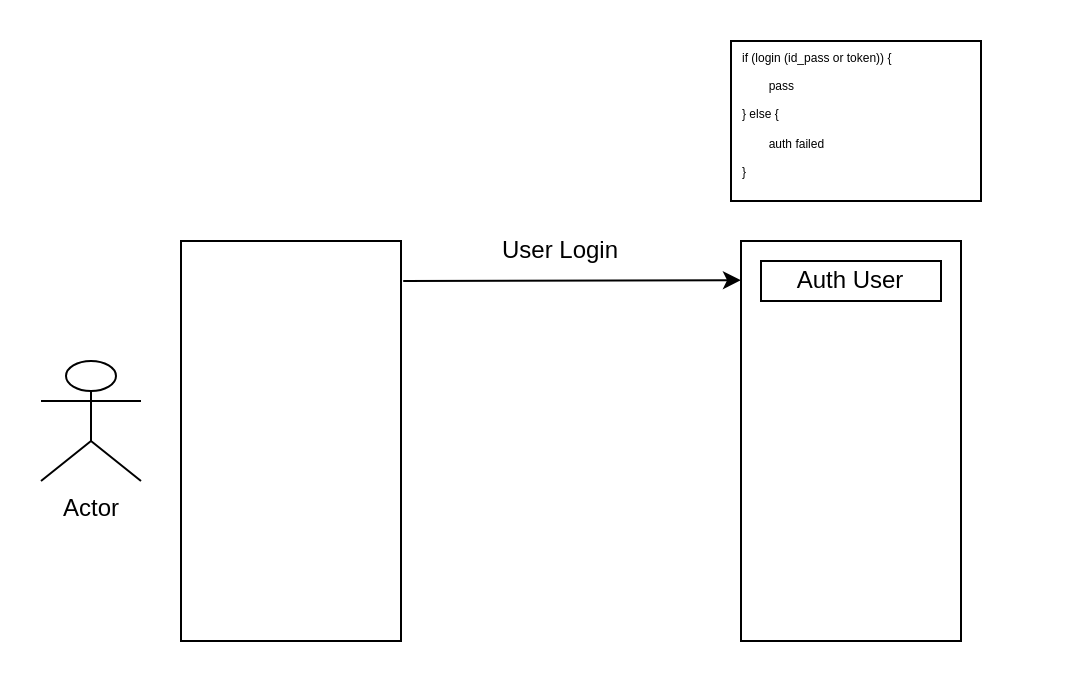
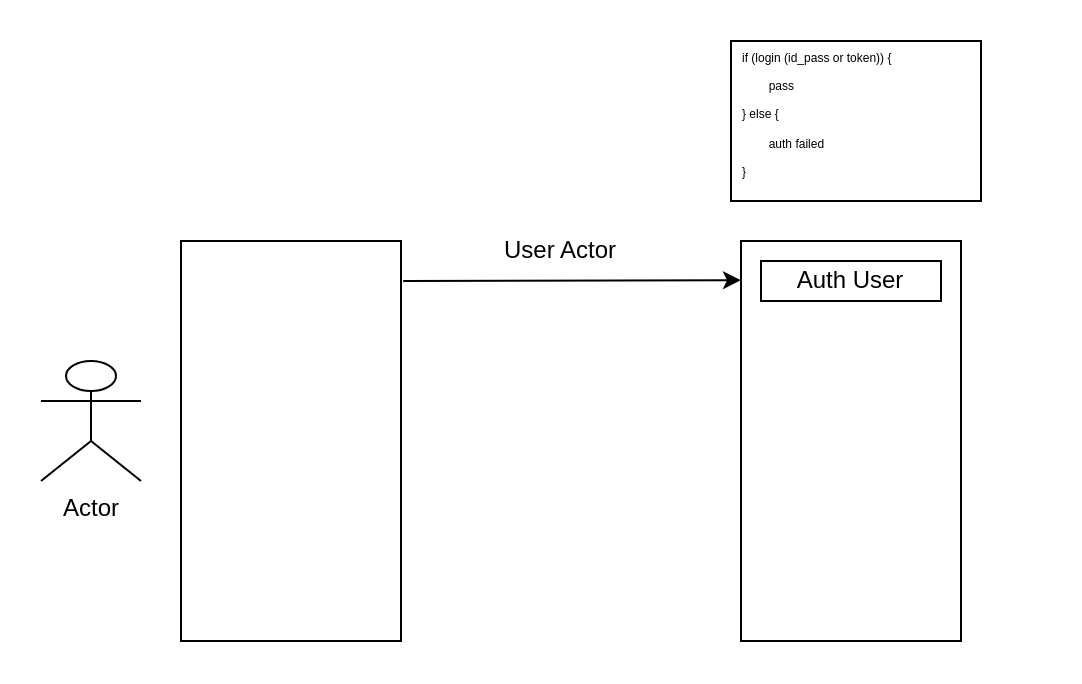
node "User Login": label "User Login" -> "User Actor"
